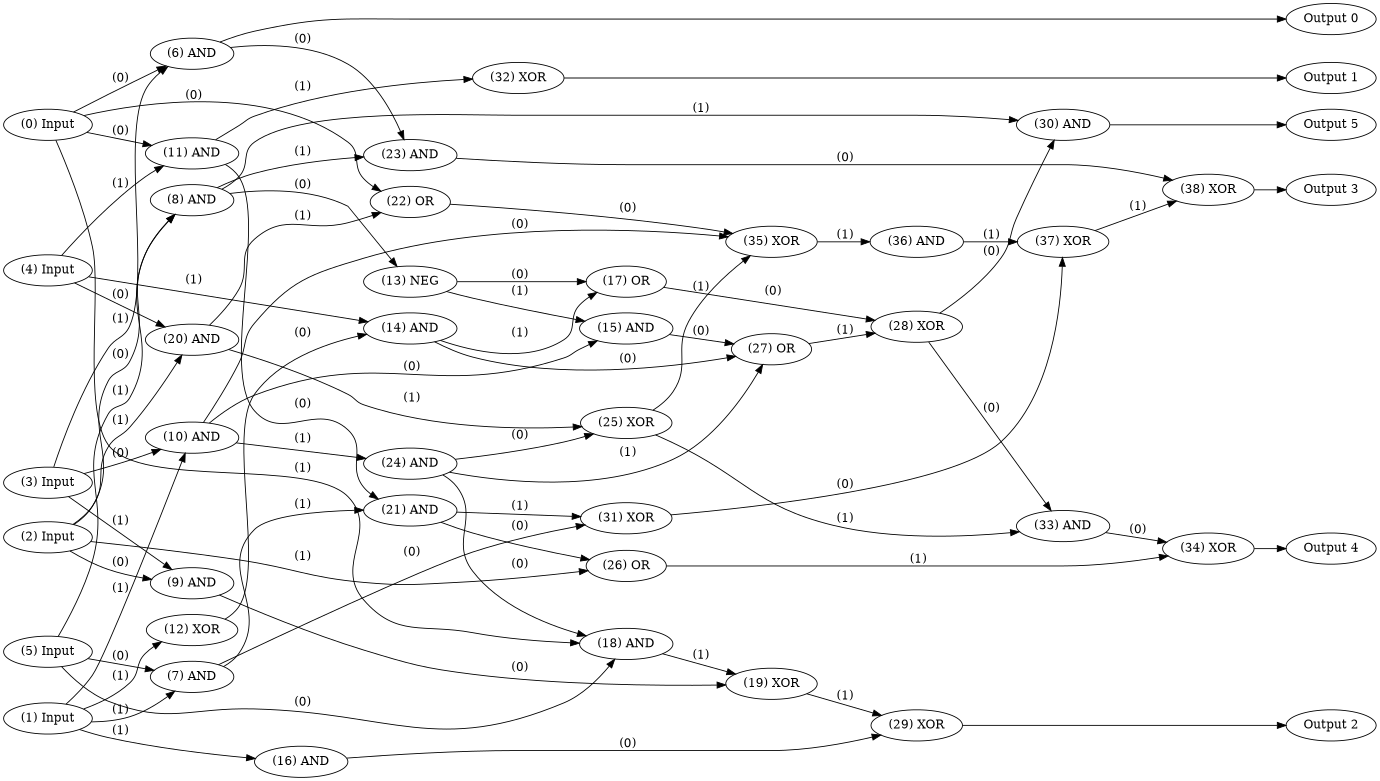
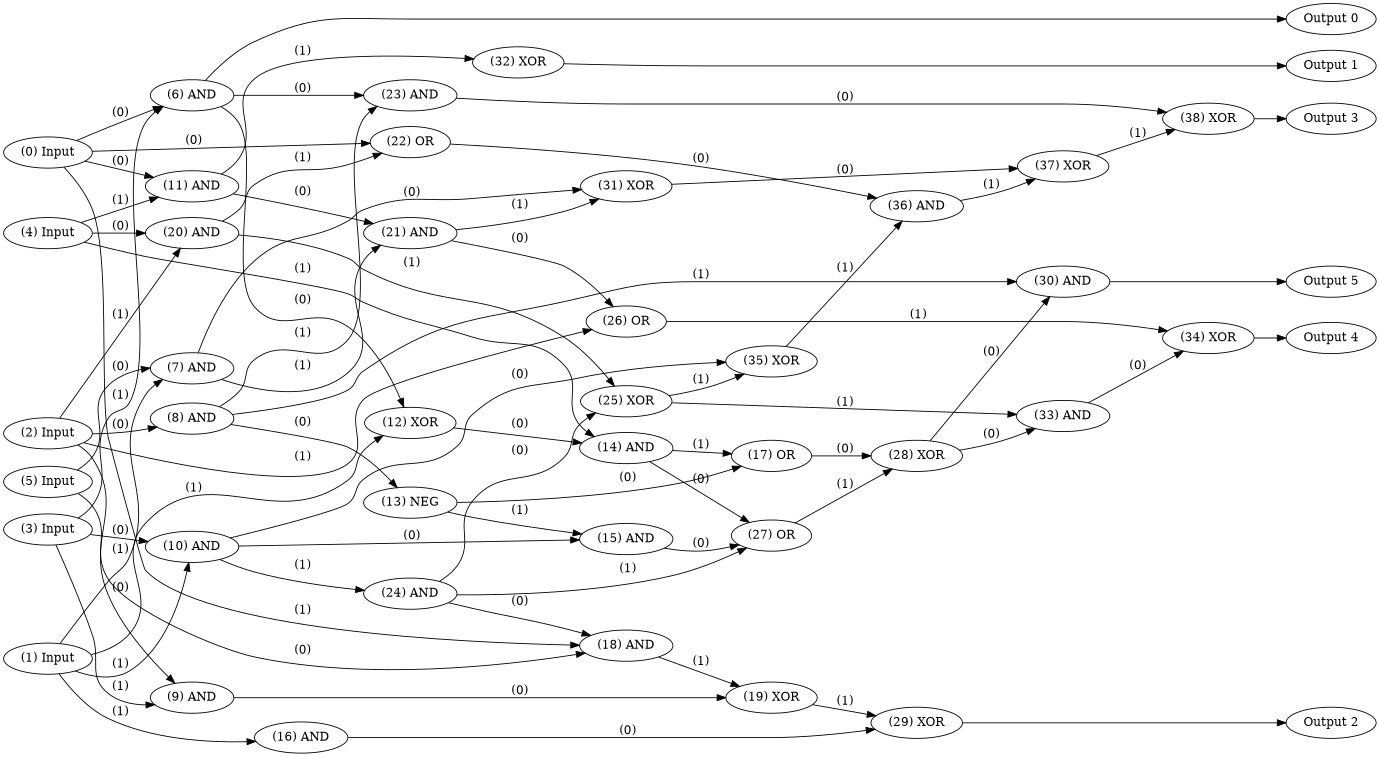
edge "(22) OR" -> "(35) XOR": now "(22) OR" -> "(36) AND"
edge "(6) AND" -> "(12) XOR": added, label "(0)"
edge "(5) Input" -> "(8) AND": removed, label "(1)"
